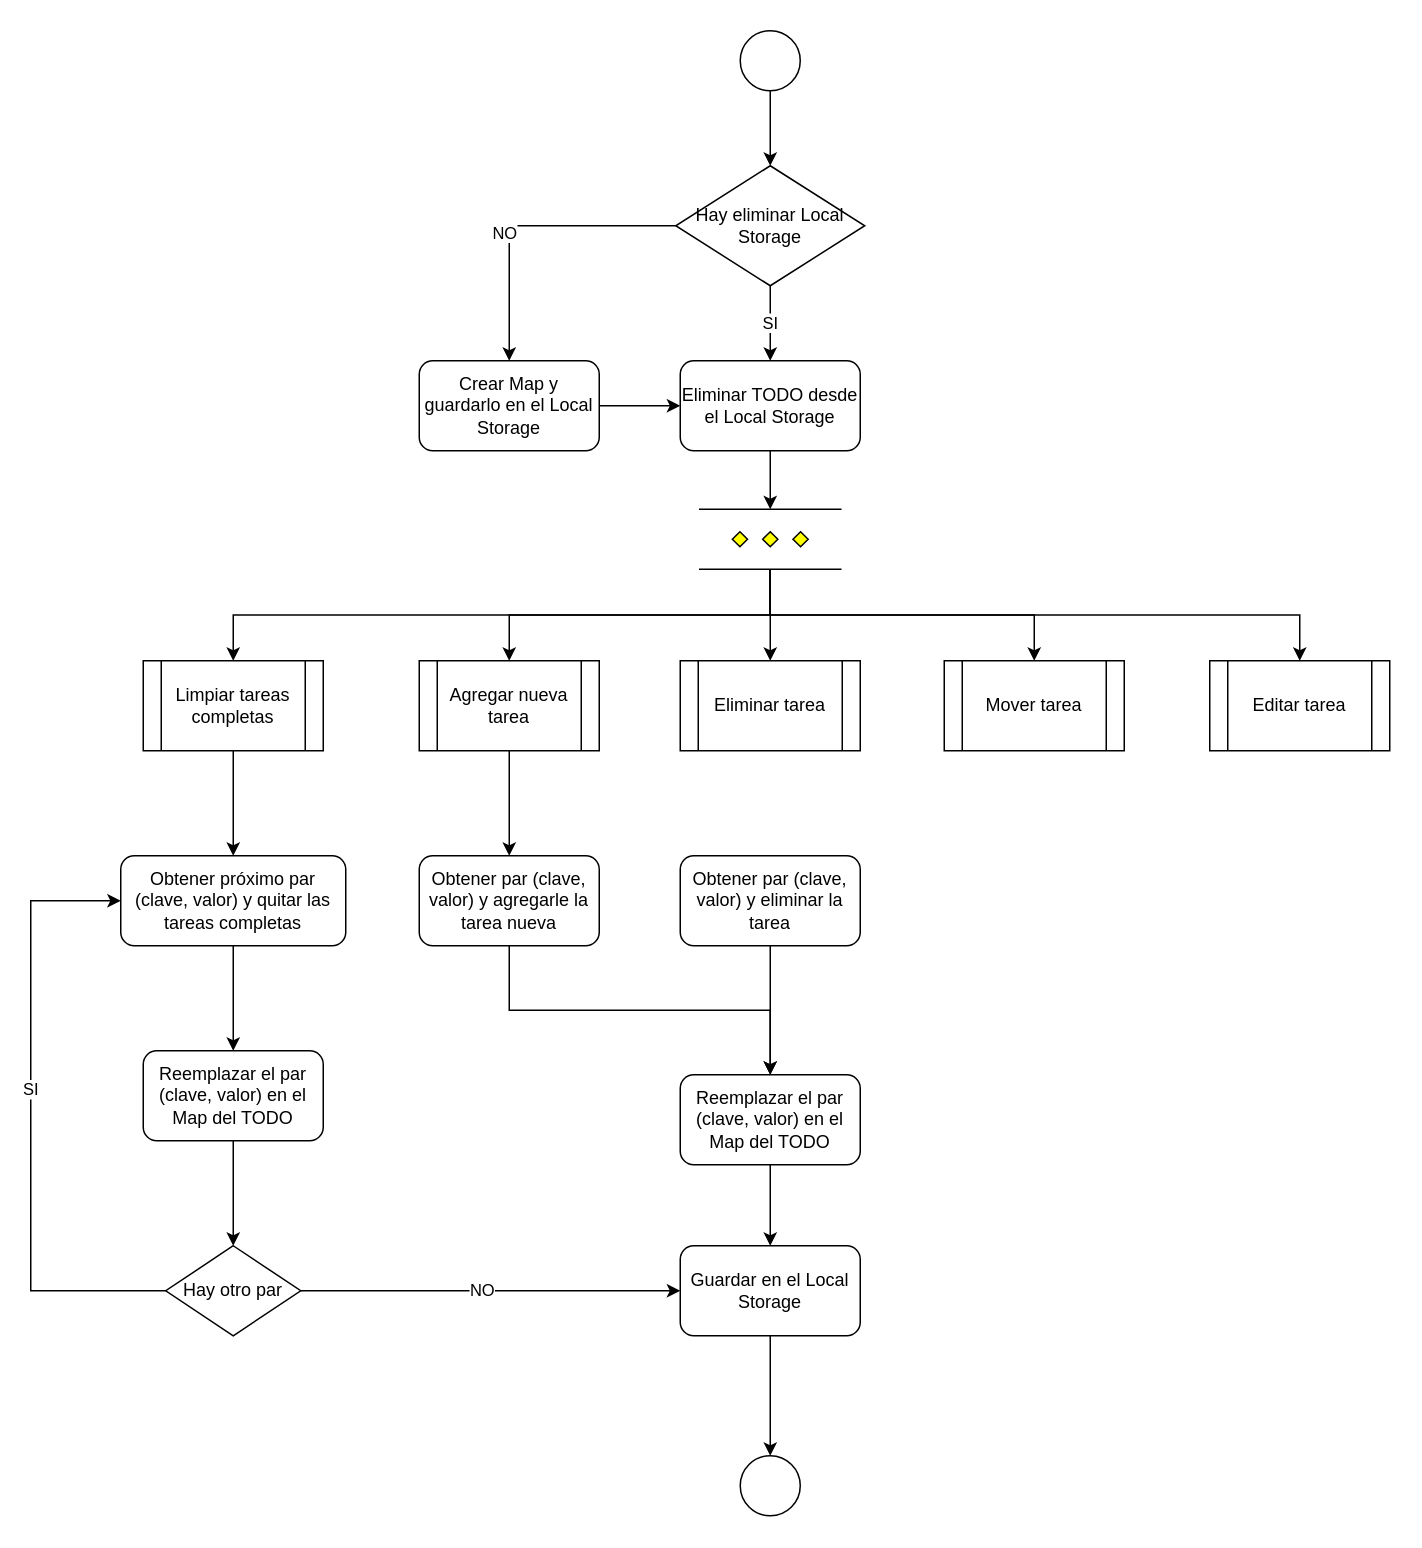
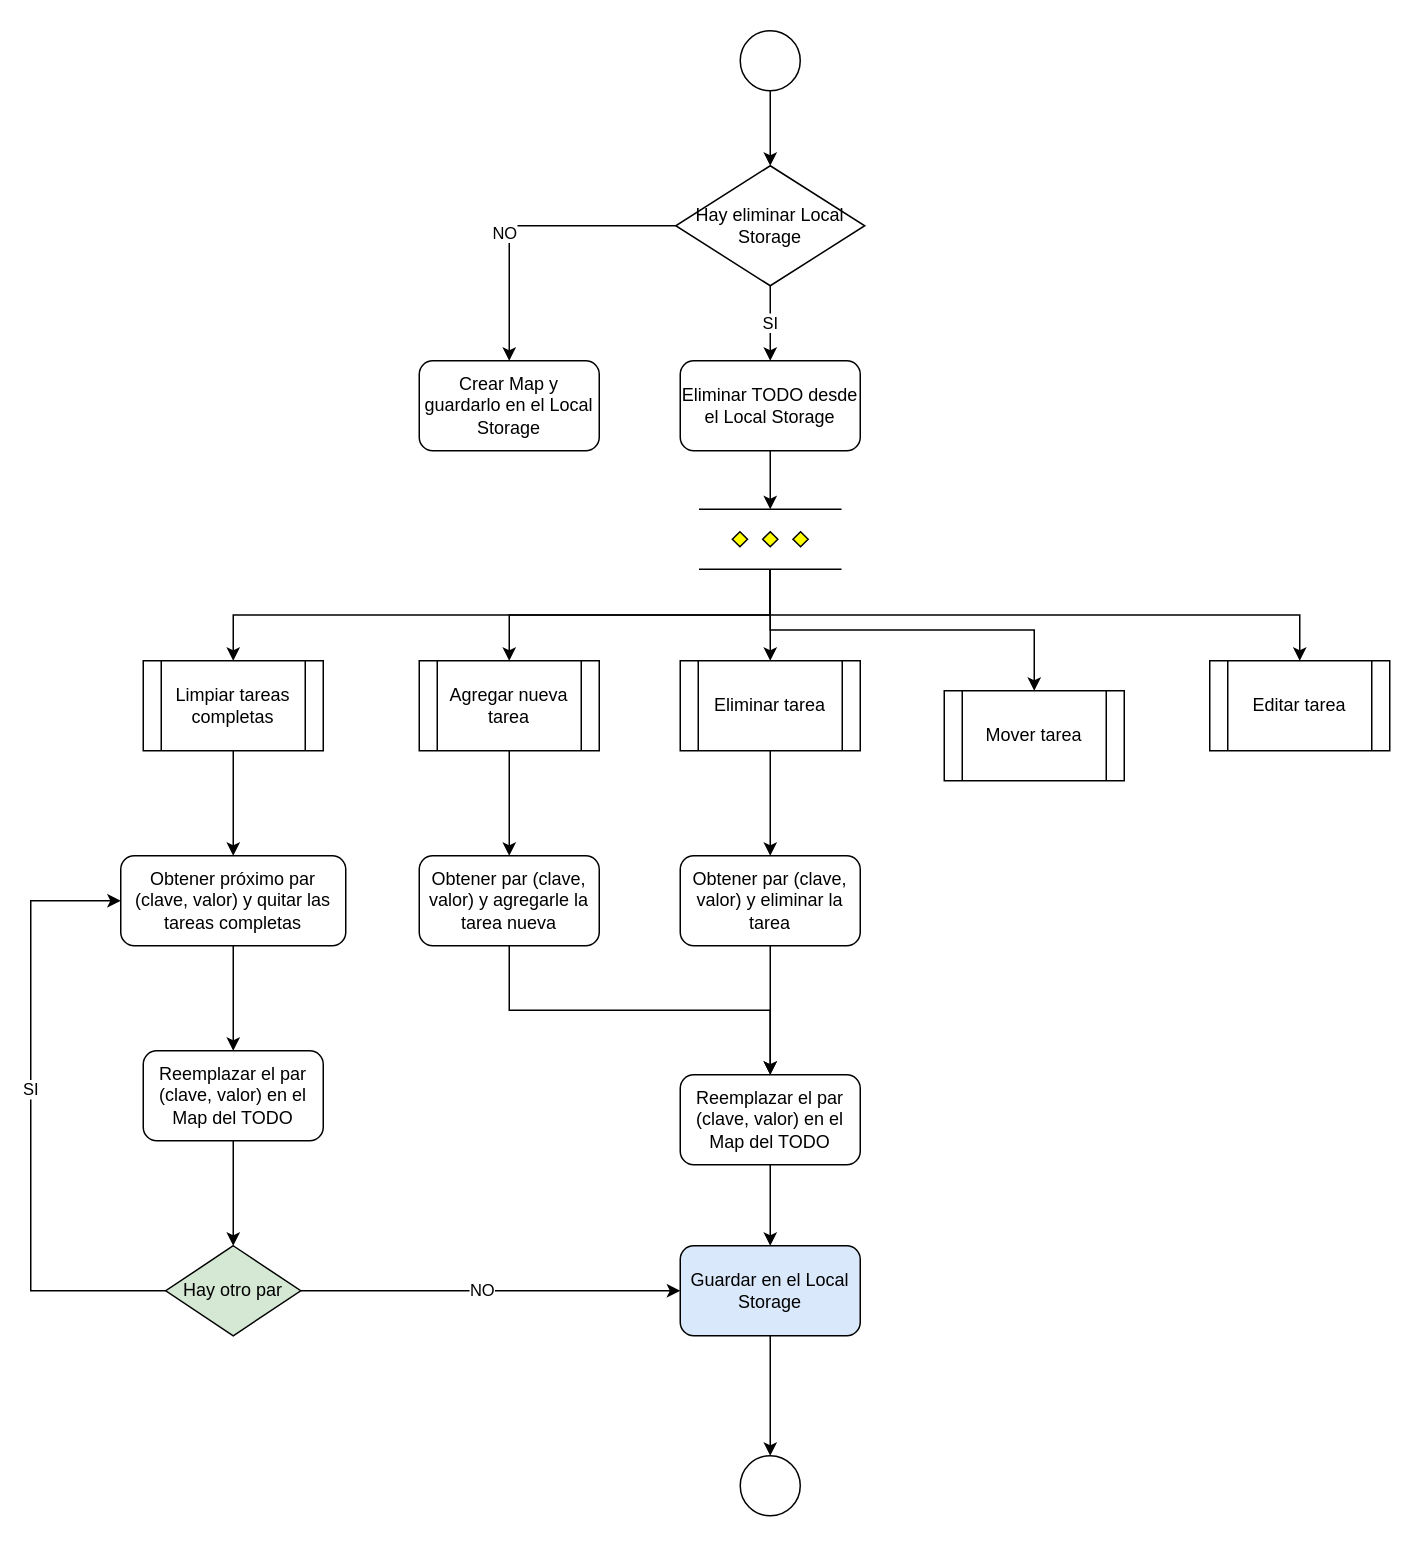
edge "Crear Map y guardarlo en el Local Storage" -> "Eliminar TODO desde el Local Storage": removed
node "Mover tarea": moved (1034, 706) -> (1034, 736)
edge "Eliminar tarea" -> "Obtener par (clave, valor) y eliminar la tarea": added
node "Hay otro par": fillcolor #ffffff -> #d5e8d4
node "Guardar en el Local Storage": fillcolor #ffffff -> #dae8fc
